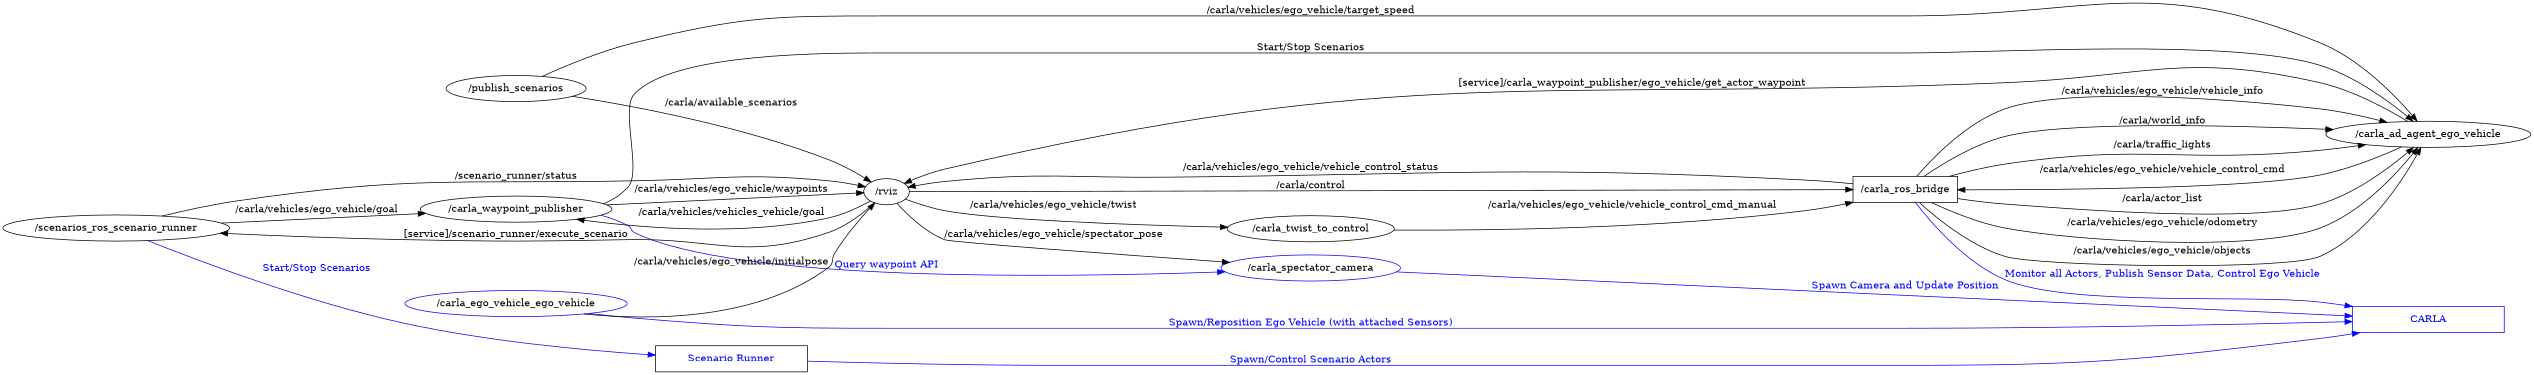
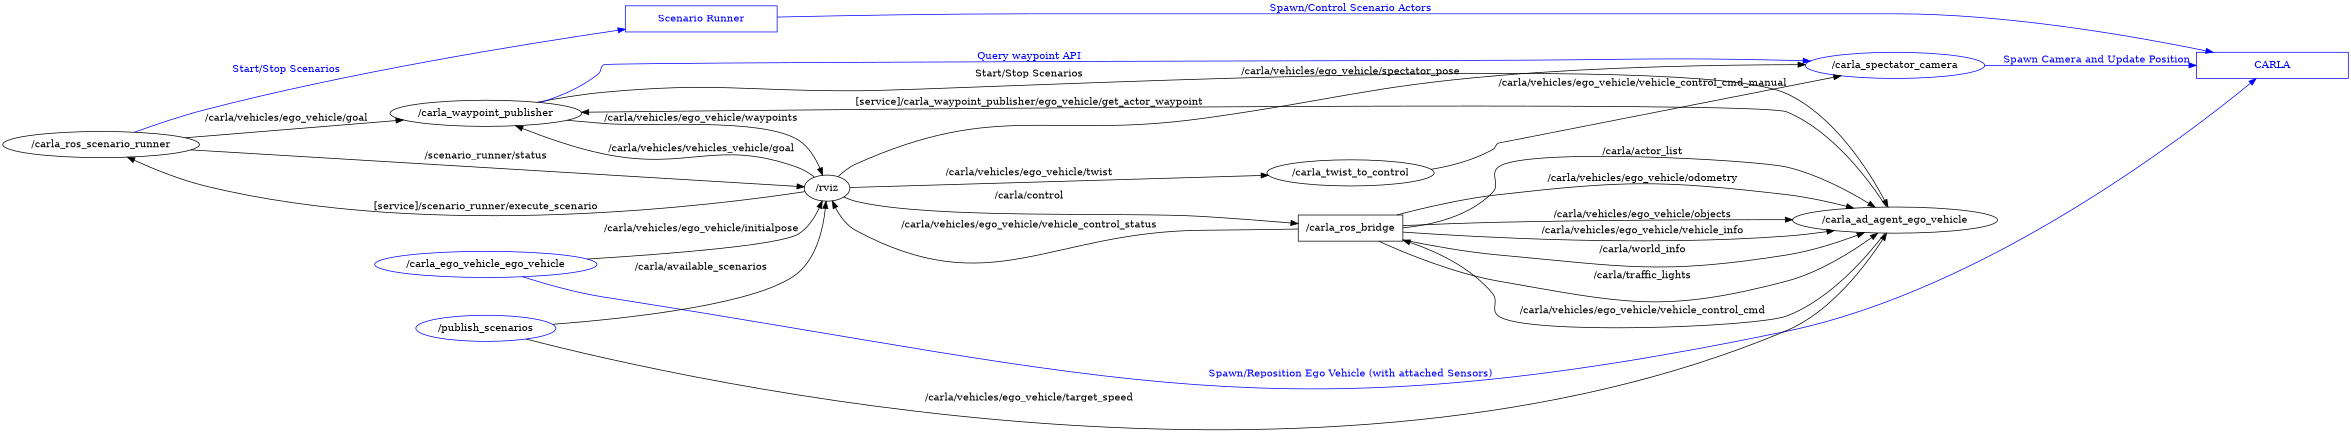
node "/publish_scenarios": color black -> blue
edge "/carla_ad_agent_ego_vehicle" -> "/rviz": now "/carla_ad_agent_ego_vehicle" -> "/carla_waypoint_publisher"
edge "/carla_twist_to_control" -> "/carla_ros_bridge": now "/carla_twist_to_control" -> "/carla_spectator_camera"
node "/scenarios_ros_scenario_runner": label "/scenarios_ros_scenario_runner" -> "/carla_ros_scenario_runner"
edge "/carla_ros_bridge" -> "CARLA": removed, label "Monitor all Actors, Publish Sensor Data, Control Ego Vehicle"
node "Scenario Runner": color black -> blue
